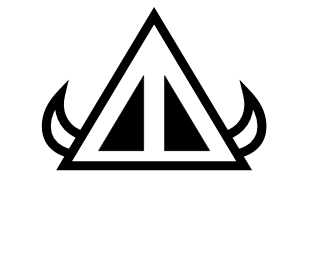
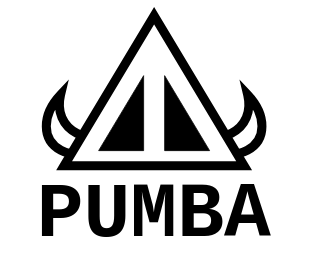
node "PUMBA": added
